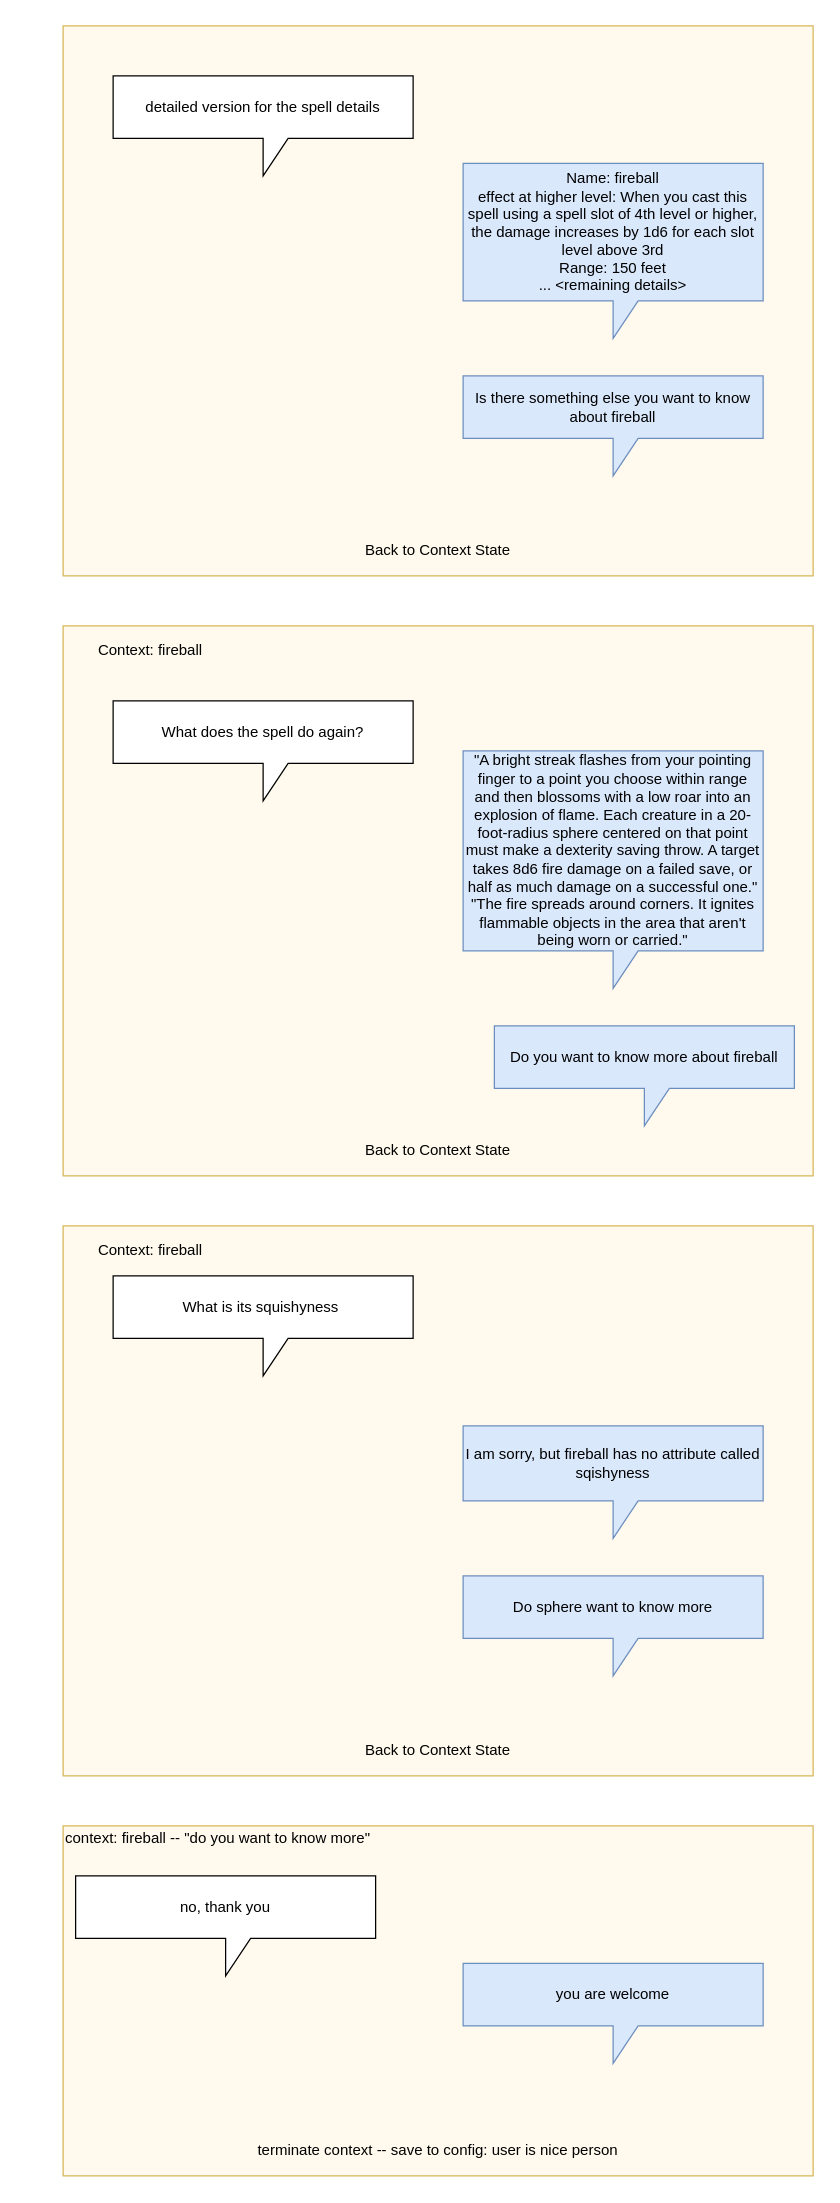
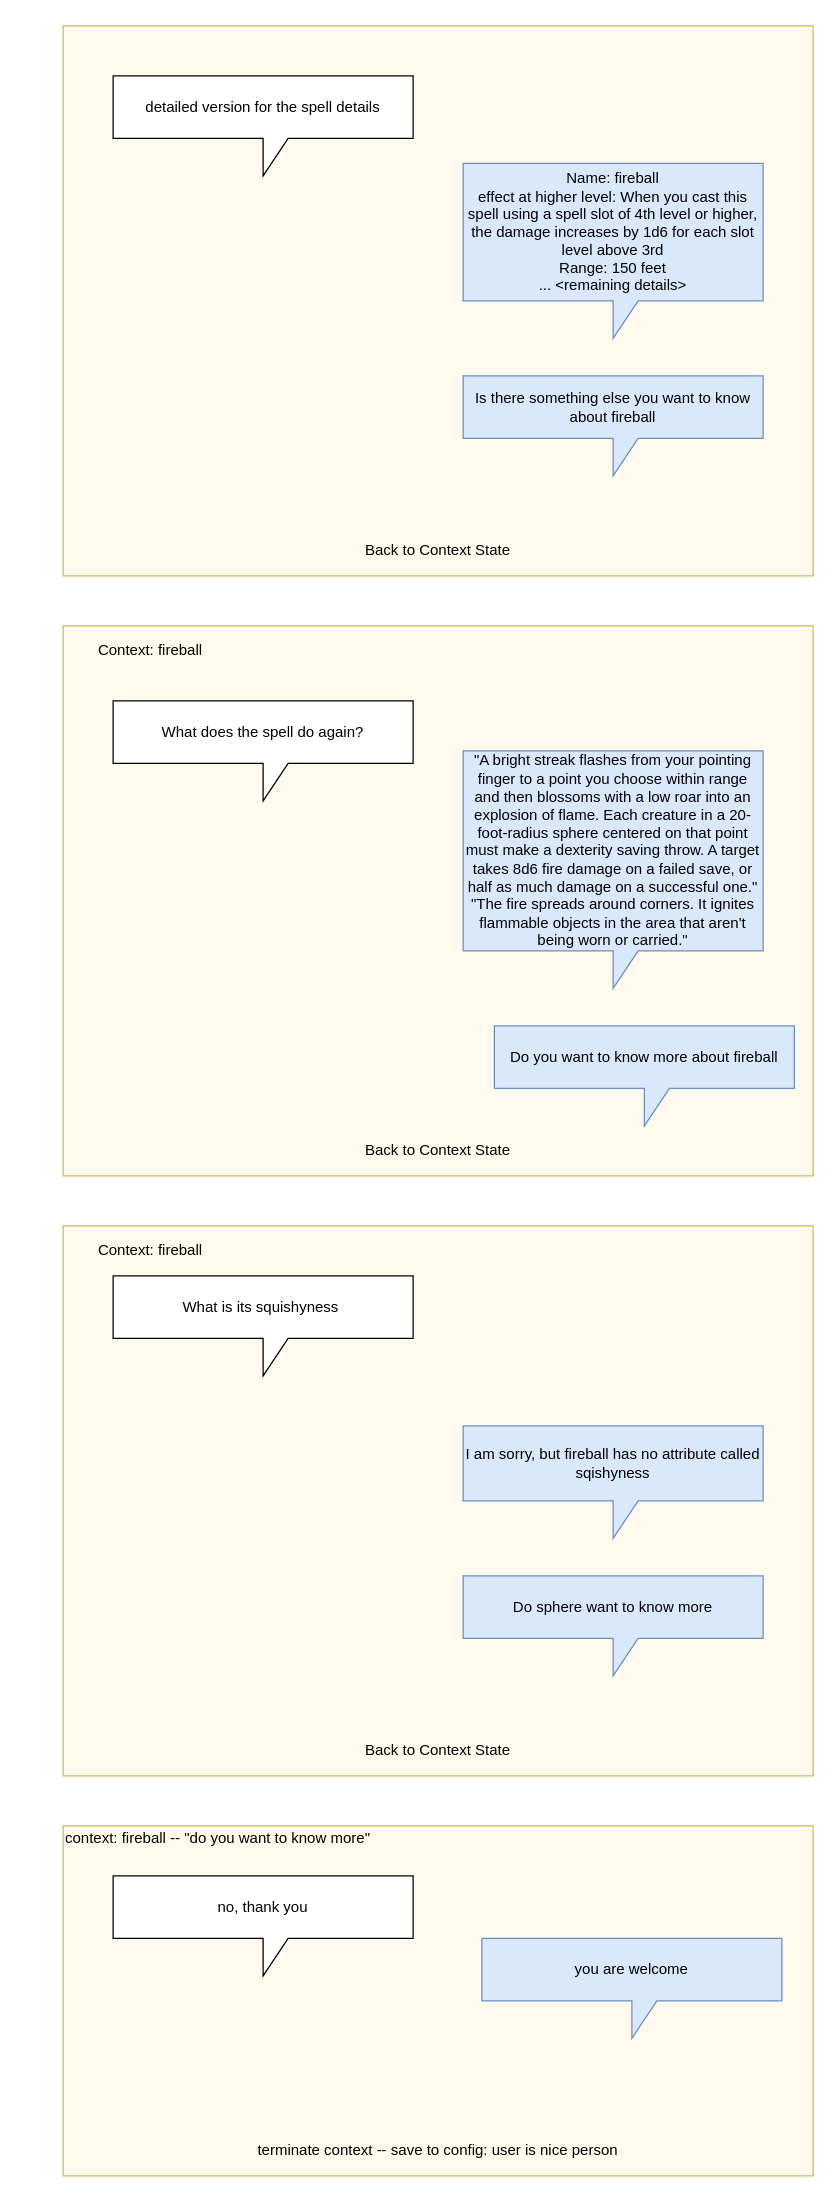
node "no, thank you": moved (226, 1926) -> (263, 1926)
node "you are welcome": moved (613, 2013) -> (632, 1988)
